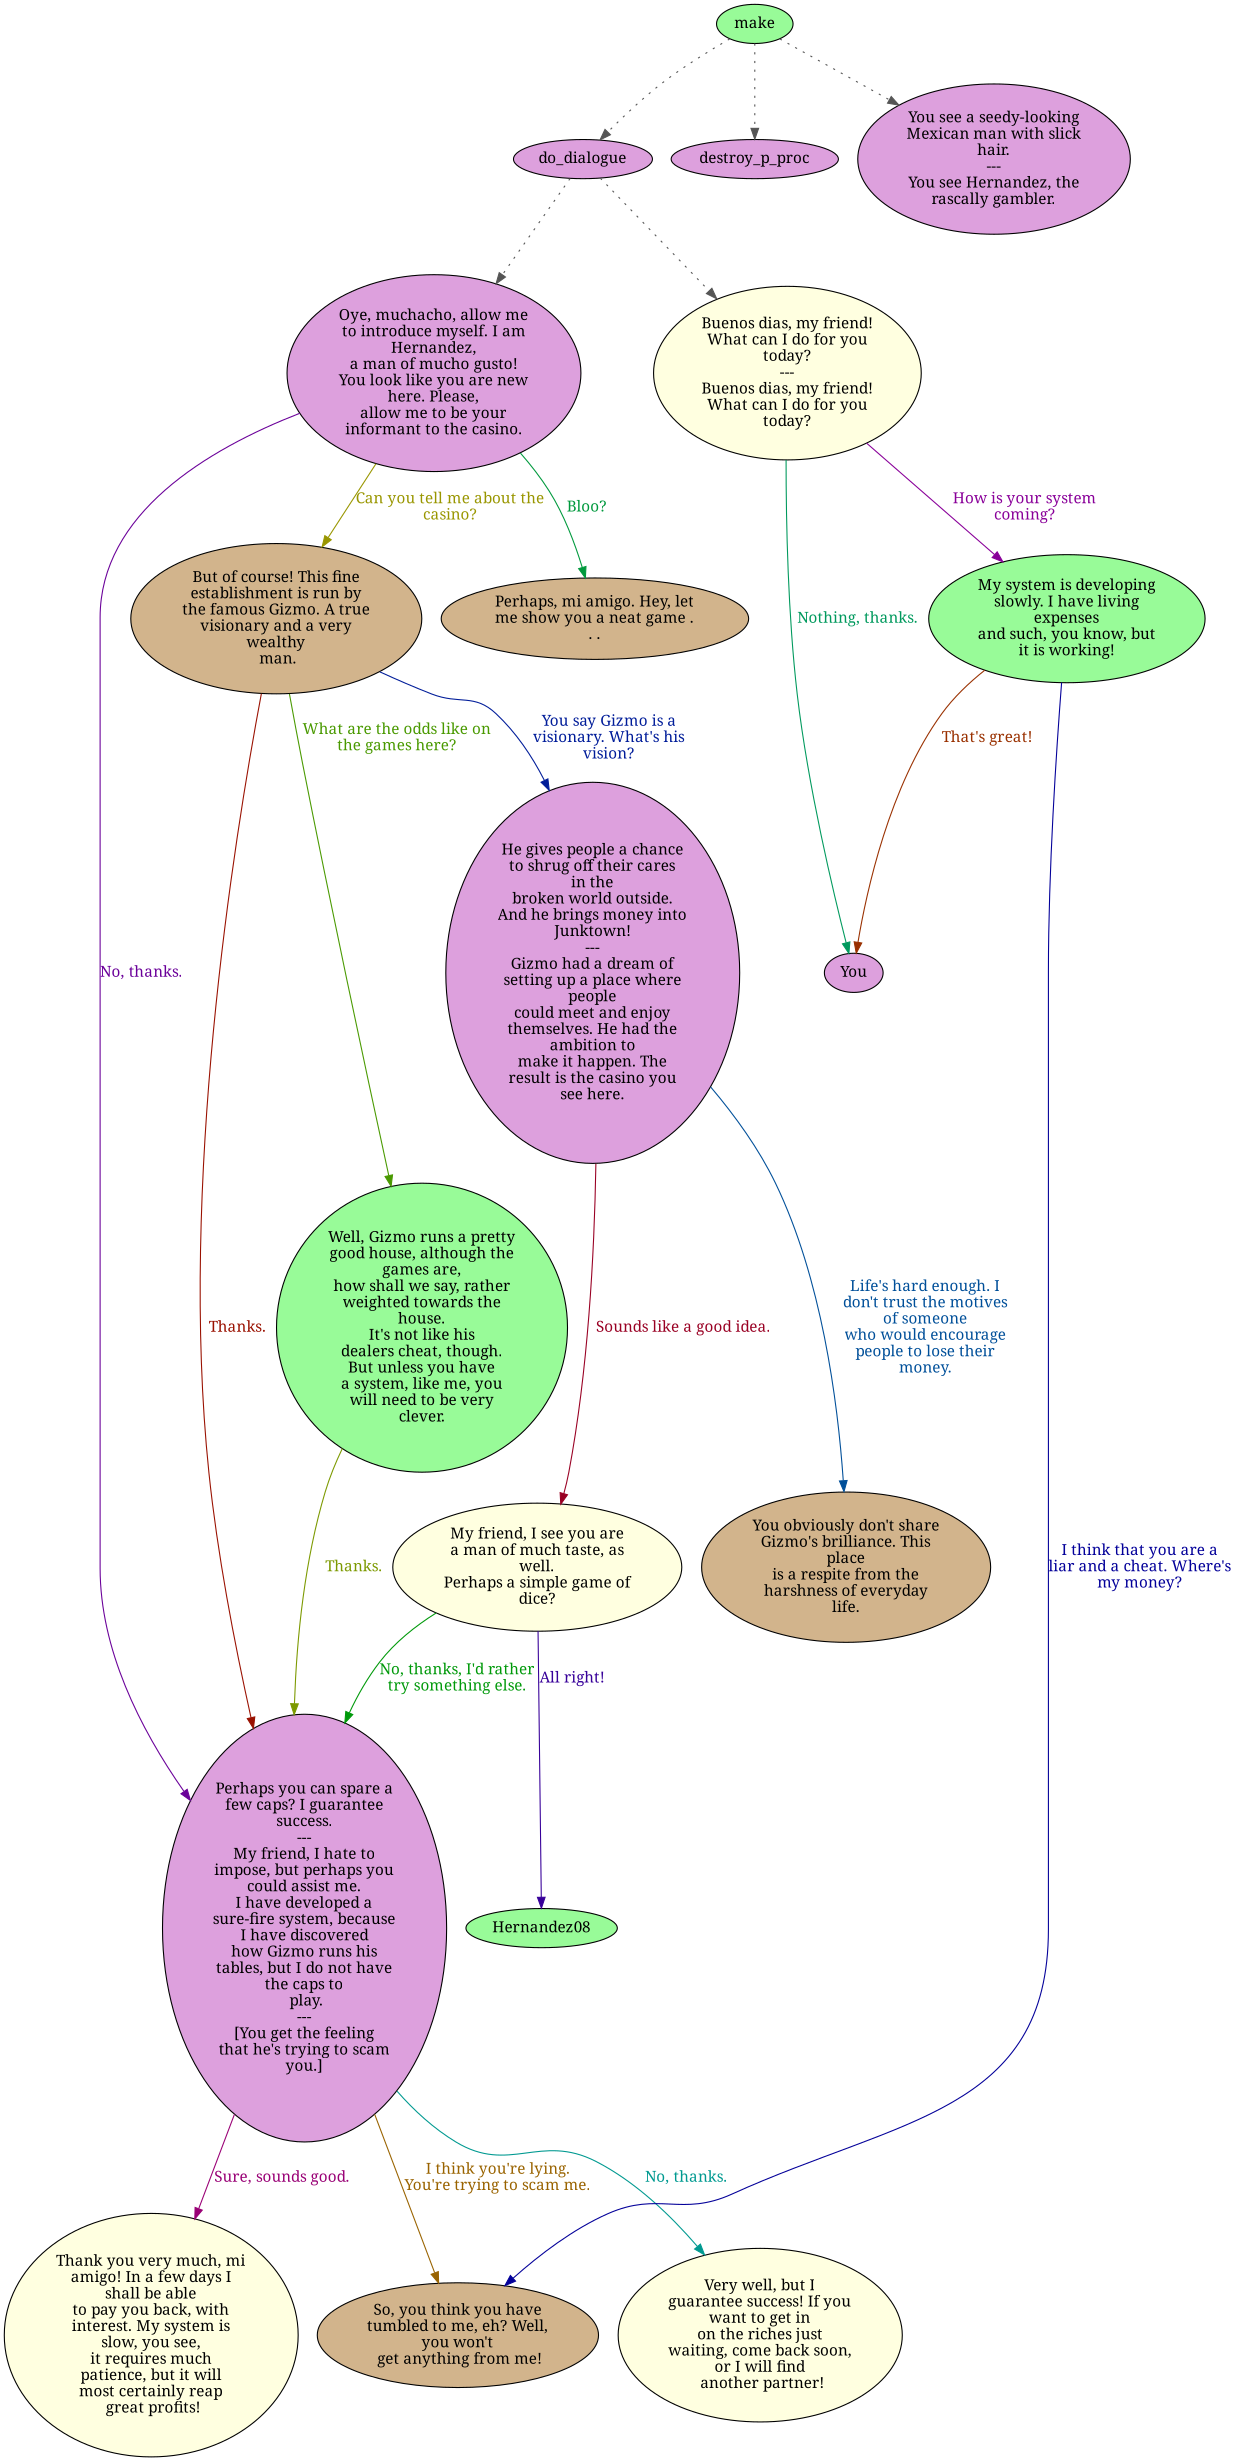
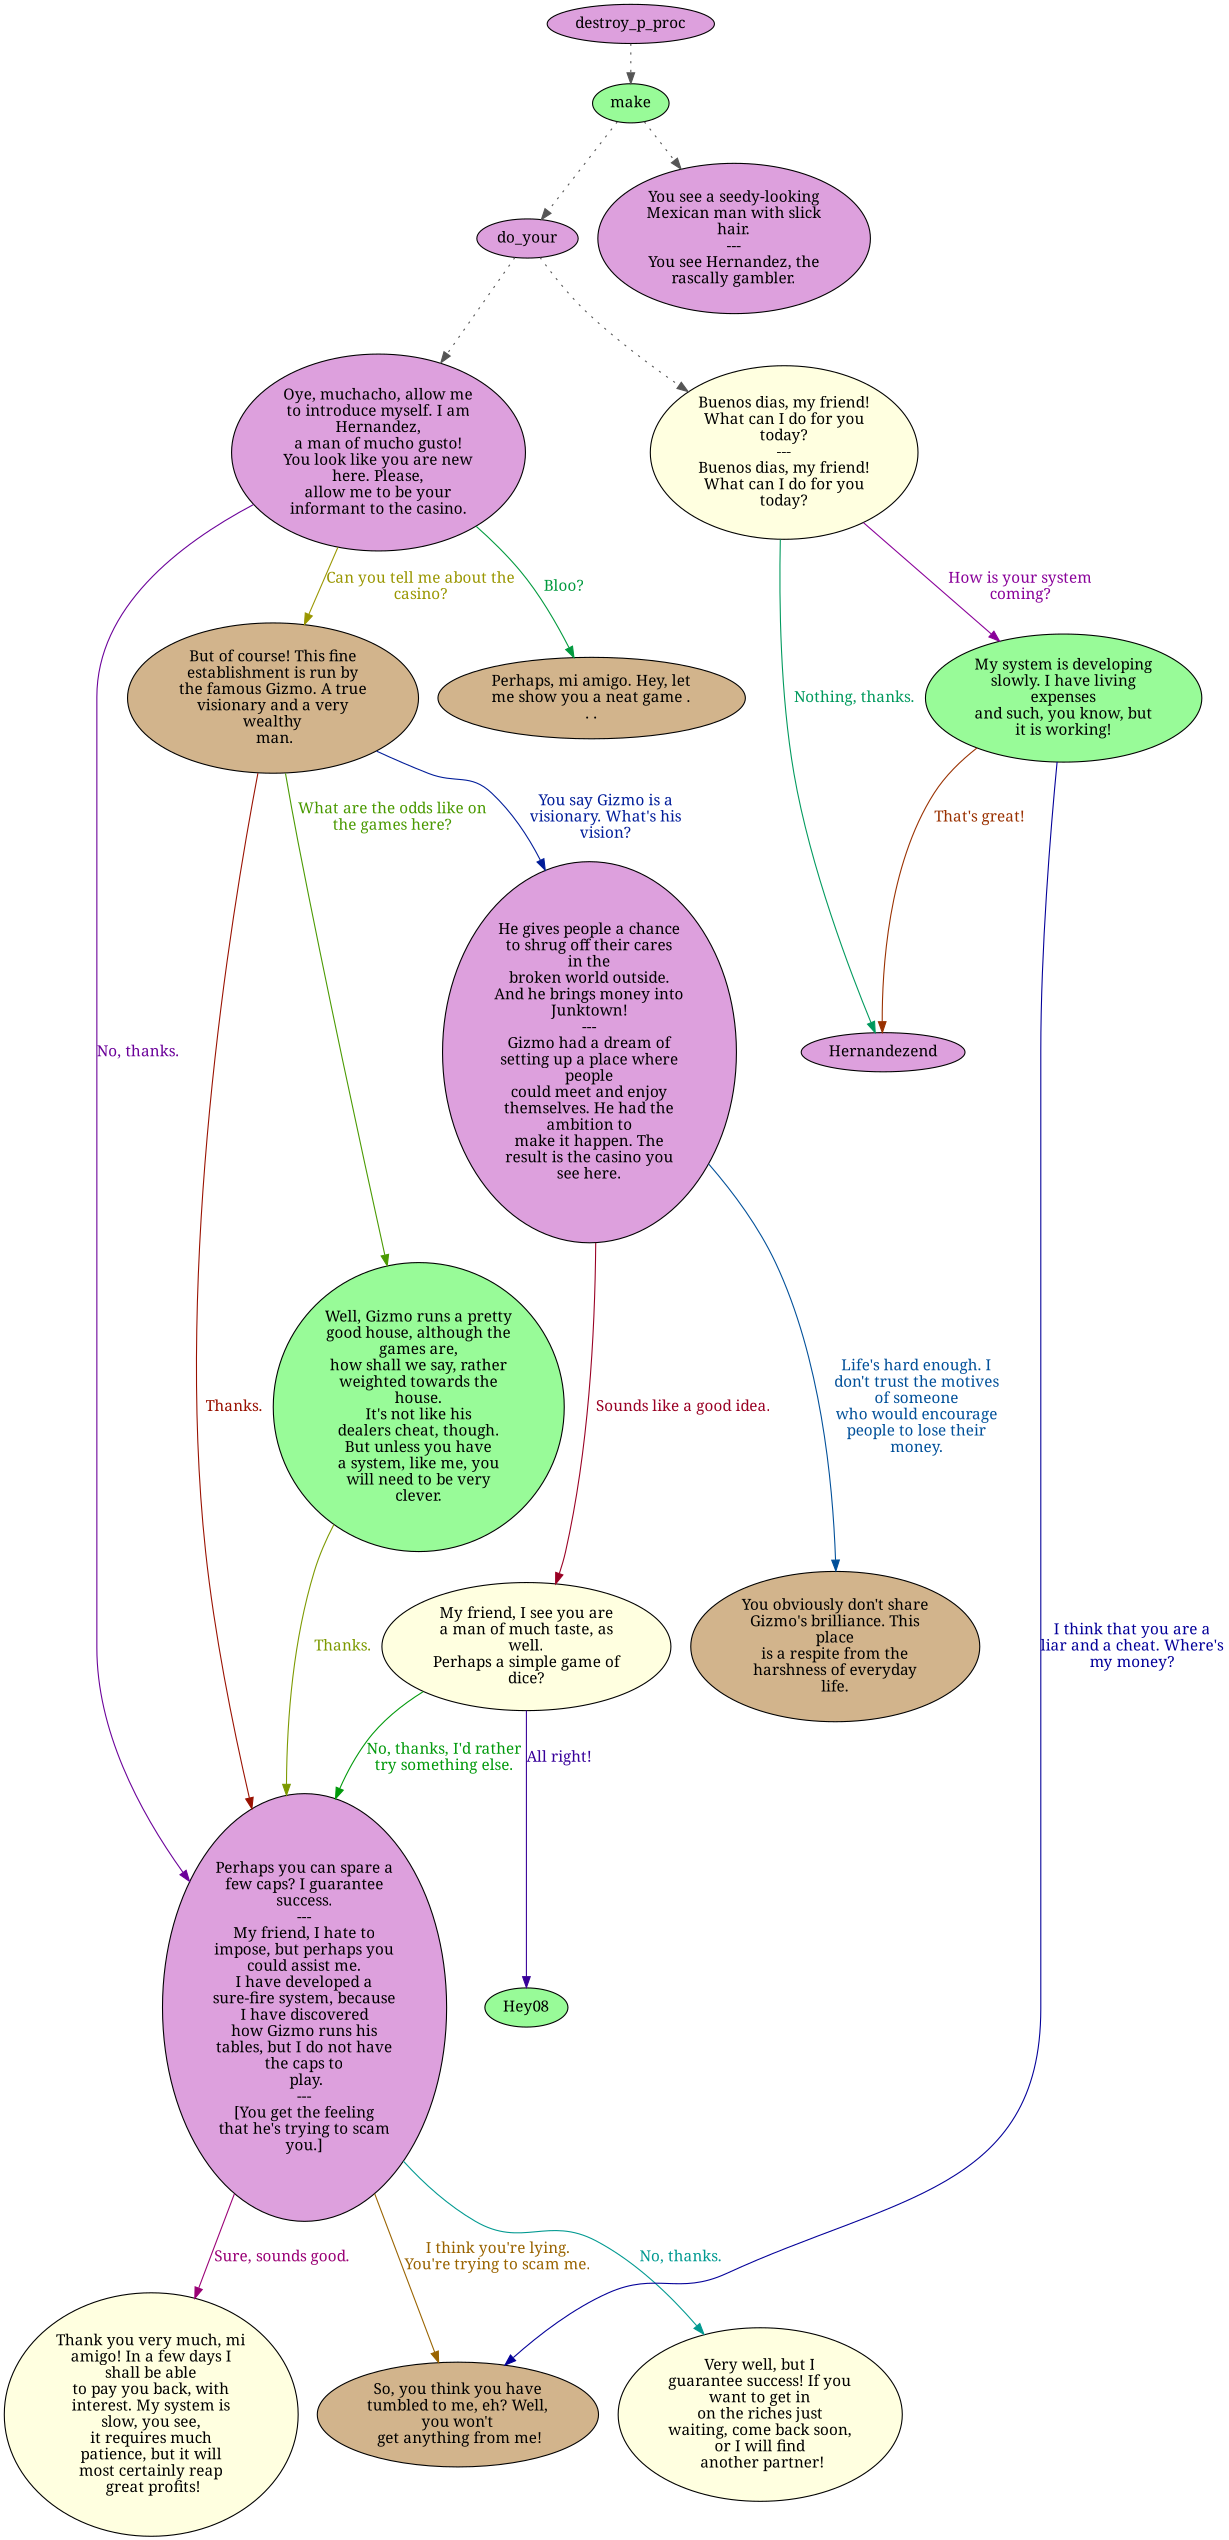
edge "make" -> "destroy_p_proc": reversed
node "do_dialogue": label "do_dialogue" -> "do_your"
node "You": label "You" -> "Hernandezend"
node "Hernandez08": label "Hernandez08" -> "Hey08"
